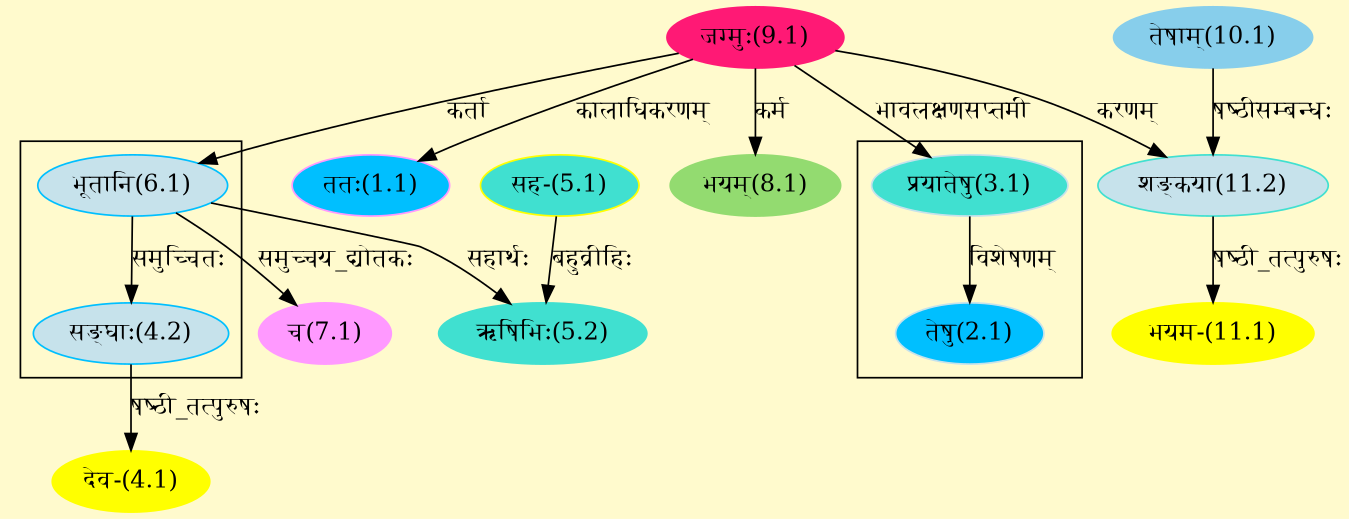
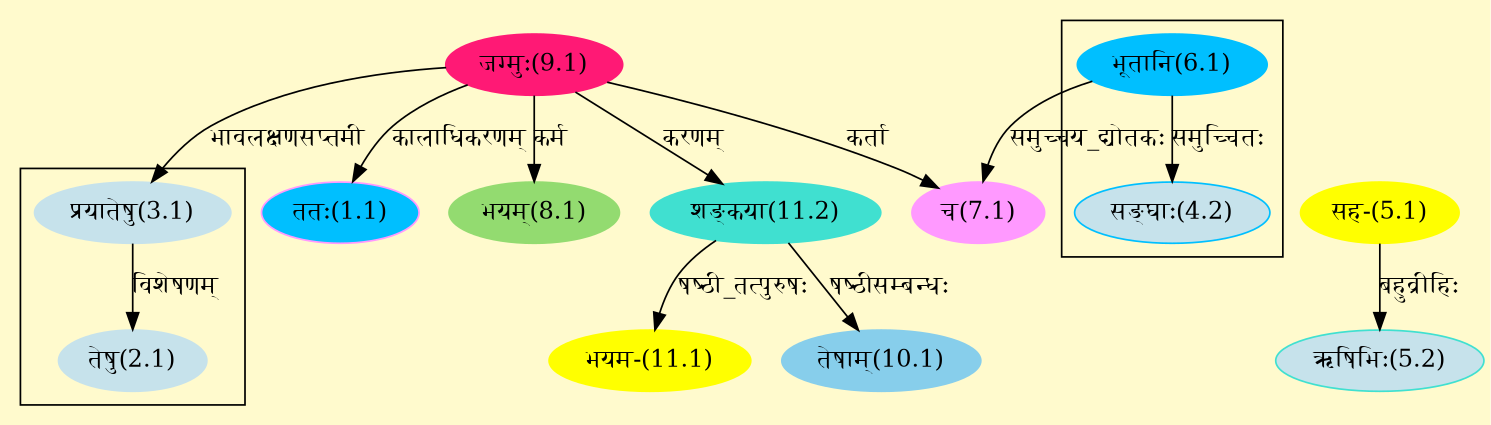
edge "जग्मुः(9.1)" -> "भूतानि(6.1)": now "जग्मुः(9.1)" -> "च(7.1)"
edge "तेषाम्(10.1)" -> "शङ्कया(11.2)": reversed
node "भूतानि(6.1)": fillcolor #c6e2eb -> #00bfff
node "सह-(5.1)": fillcolor #40e0d0 -> #ffff00
node "प्रयातेषु(3.1)": fillcolor #40e0d0 -> #c6e2eb
node "शङ्कया(11.2)": fillcolor #c6e2eb -> #40e0d0
edge "भूतानि(6.1)" -> "ऋषिभिः(5.2)": removed, label "सहार्थः"
node "ऋषिभिः(5.2)": fillcolor #40e0d0 -> #c6e2eb
node "तेषु(2.1)": fillcolor #00bfff -> #c6e2eb
node "देव-(4.1)": removed
